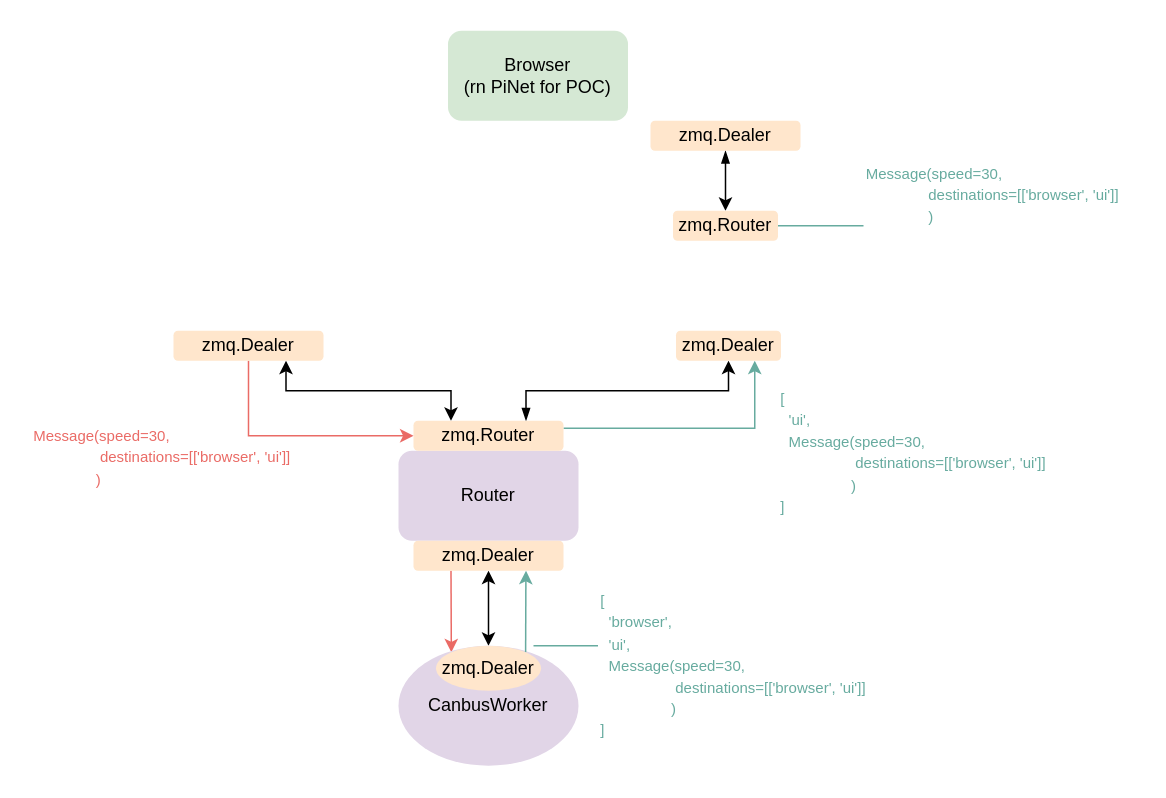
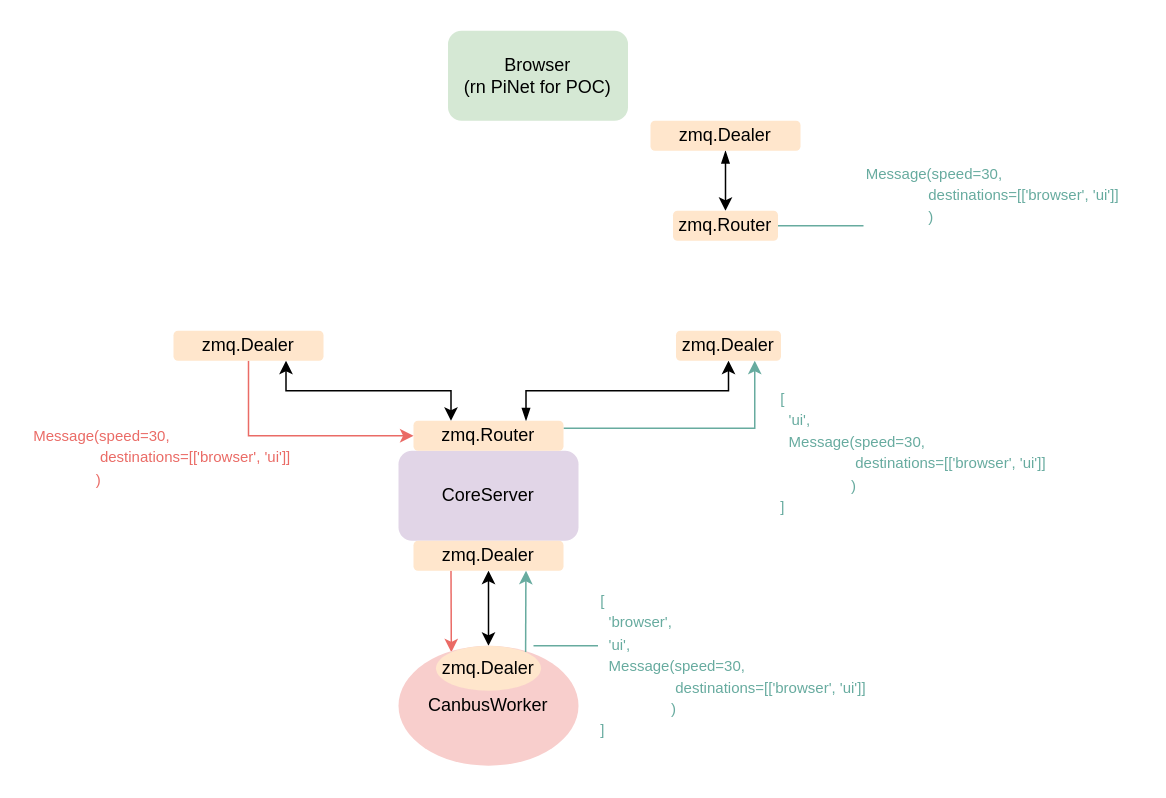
node "Router": label "Router" -> "CoreServer"
node "CanbusWorker": fillcolor #e1d5e7 -> #f8cecc
